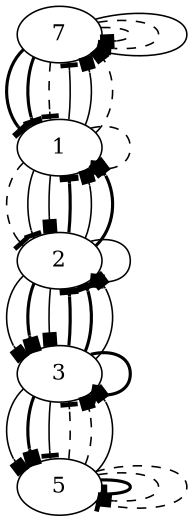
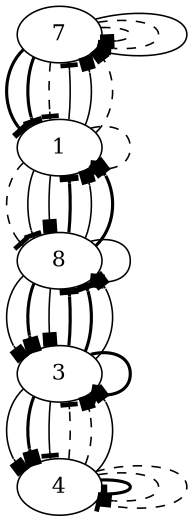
node "2": label "2" -> "8"
node "5": label "5" -> "4"
